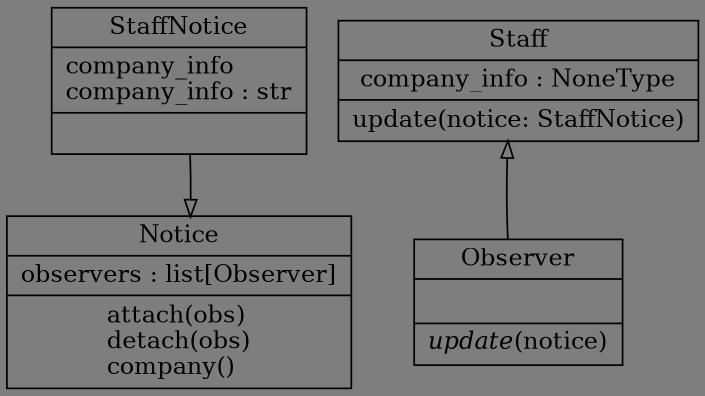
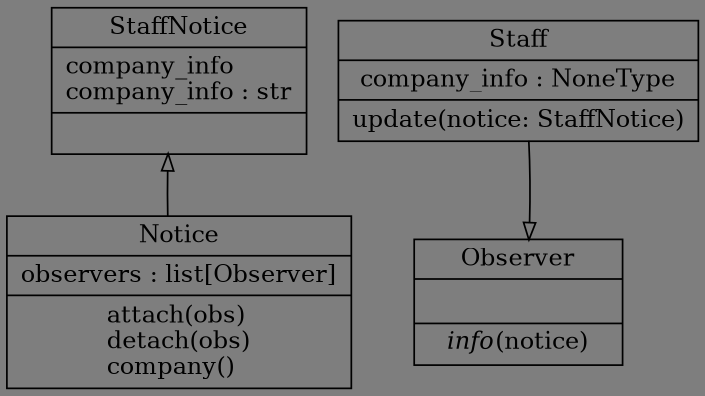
edge "StaffNotice" -> "Notice": reversed
edge "Observer" -> "Staff": reversed
node "Observer": text "update" -> "info"
